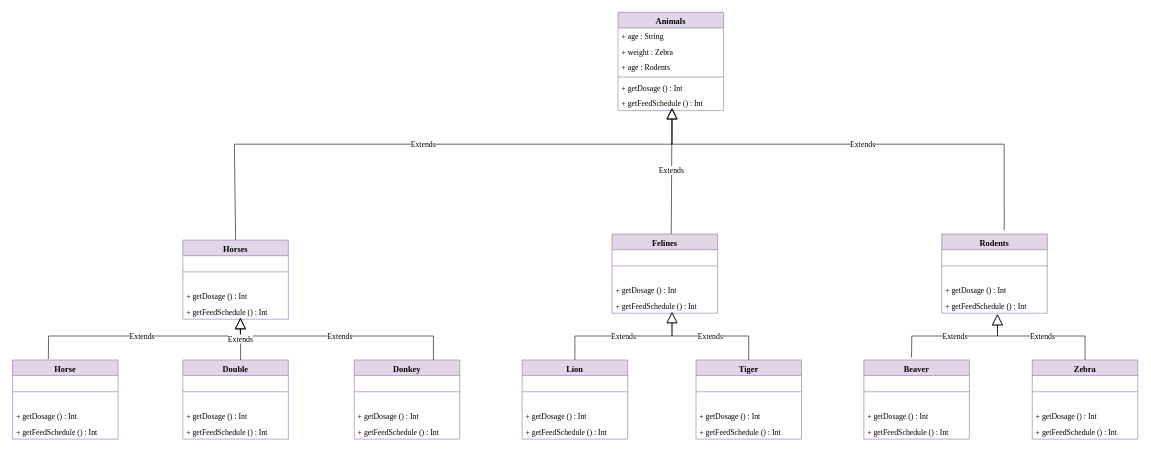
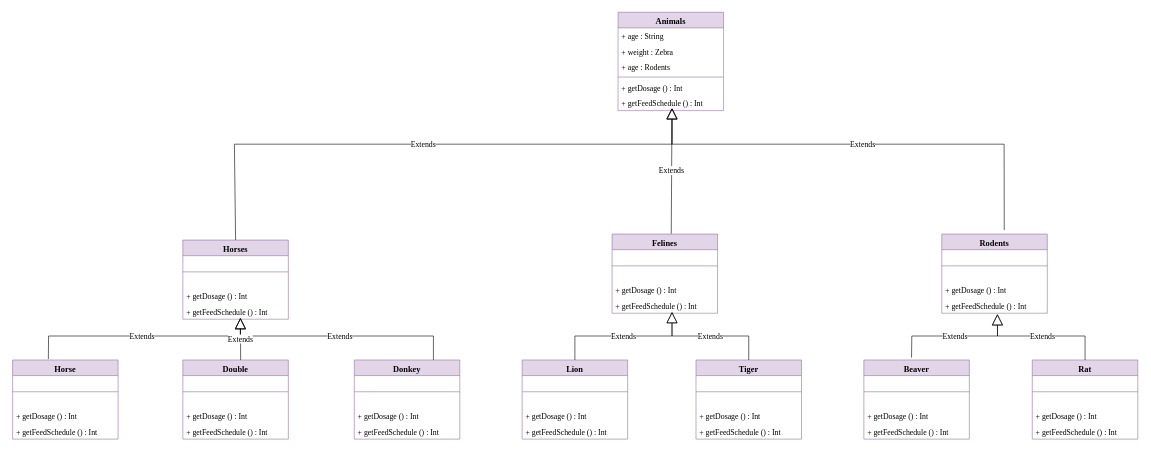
node "Zebra": label "Zebra" -> "Rat"
